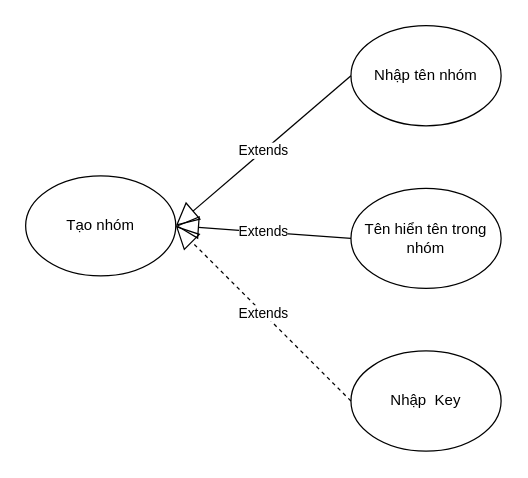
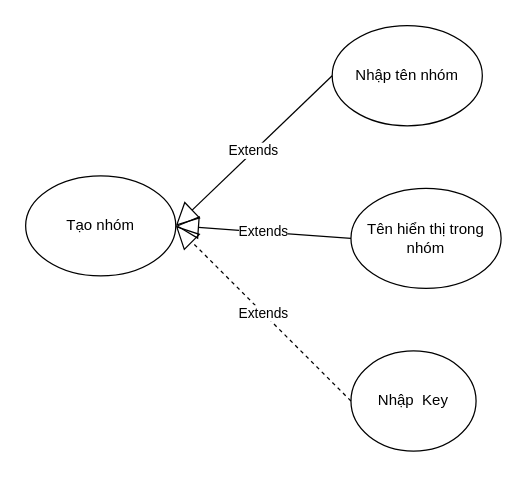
node "Nhập tên nhóm": moved (426, 76) -> (407, 76)
node "Tên hiển tên trong nhóm": label "Tên hiển tên trong nhóm" -> "Tên hiển thị trong nhóm"
node "Nhập Key": size 150x100 -> 125x100
